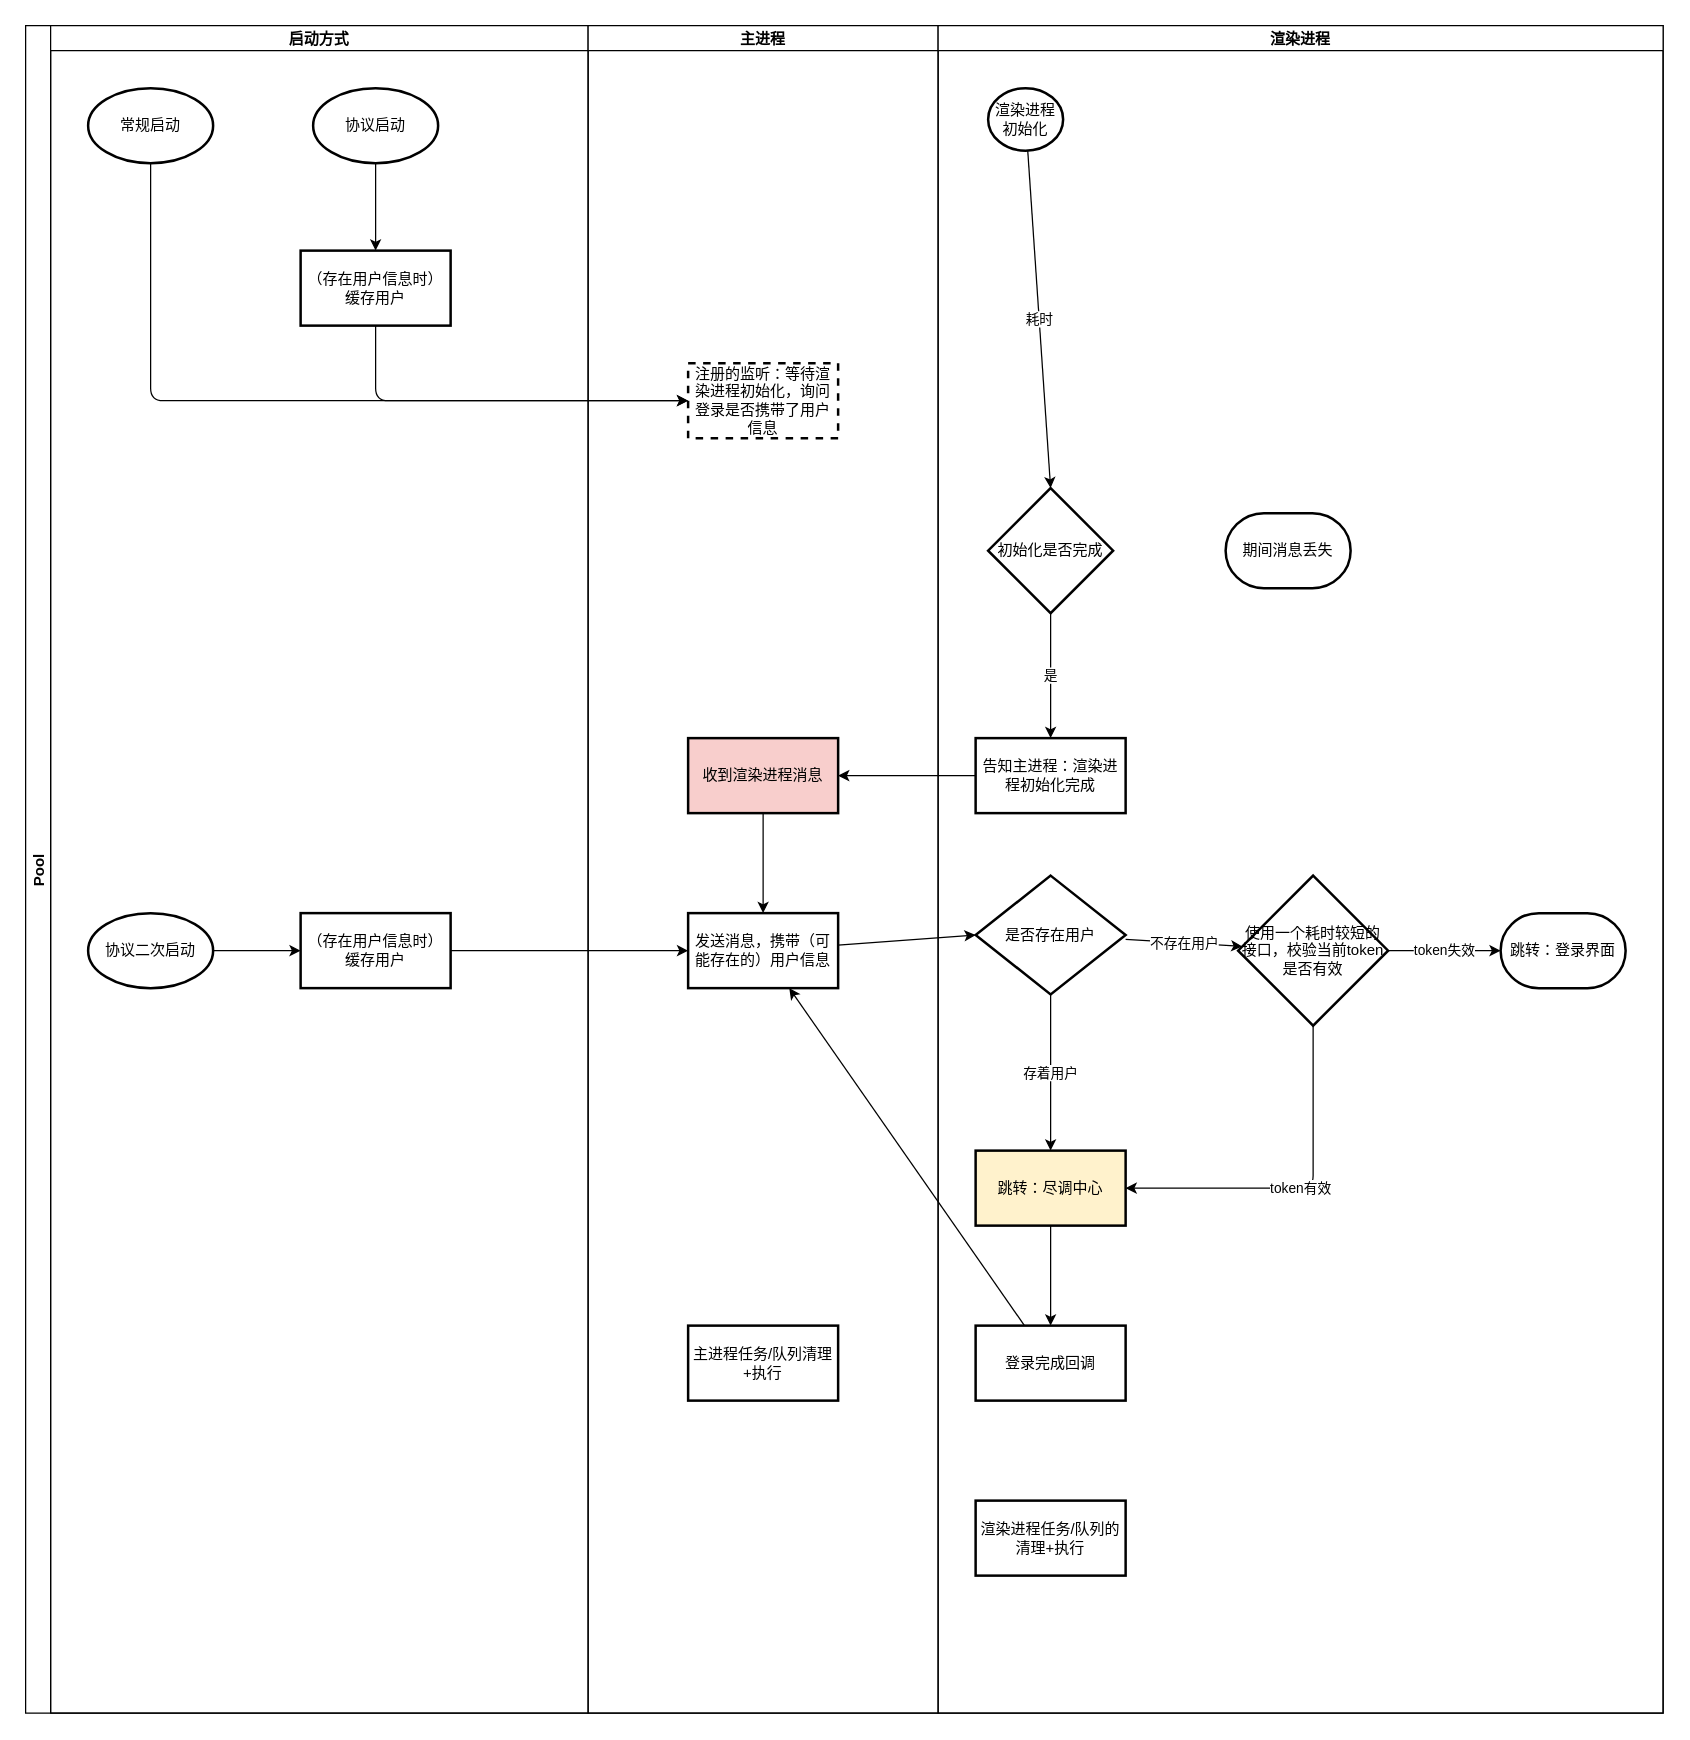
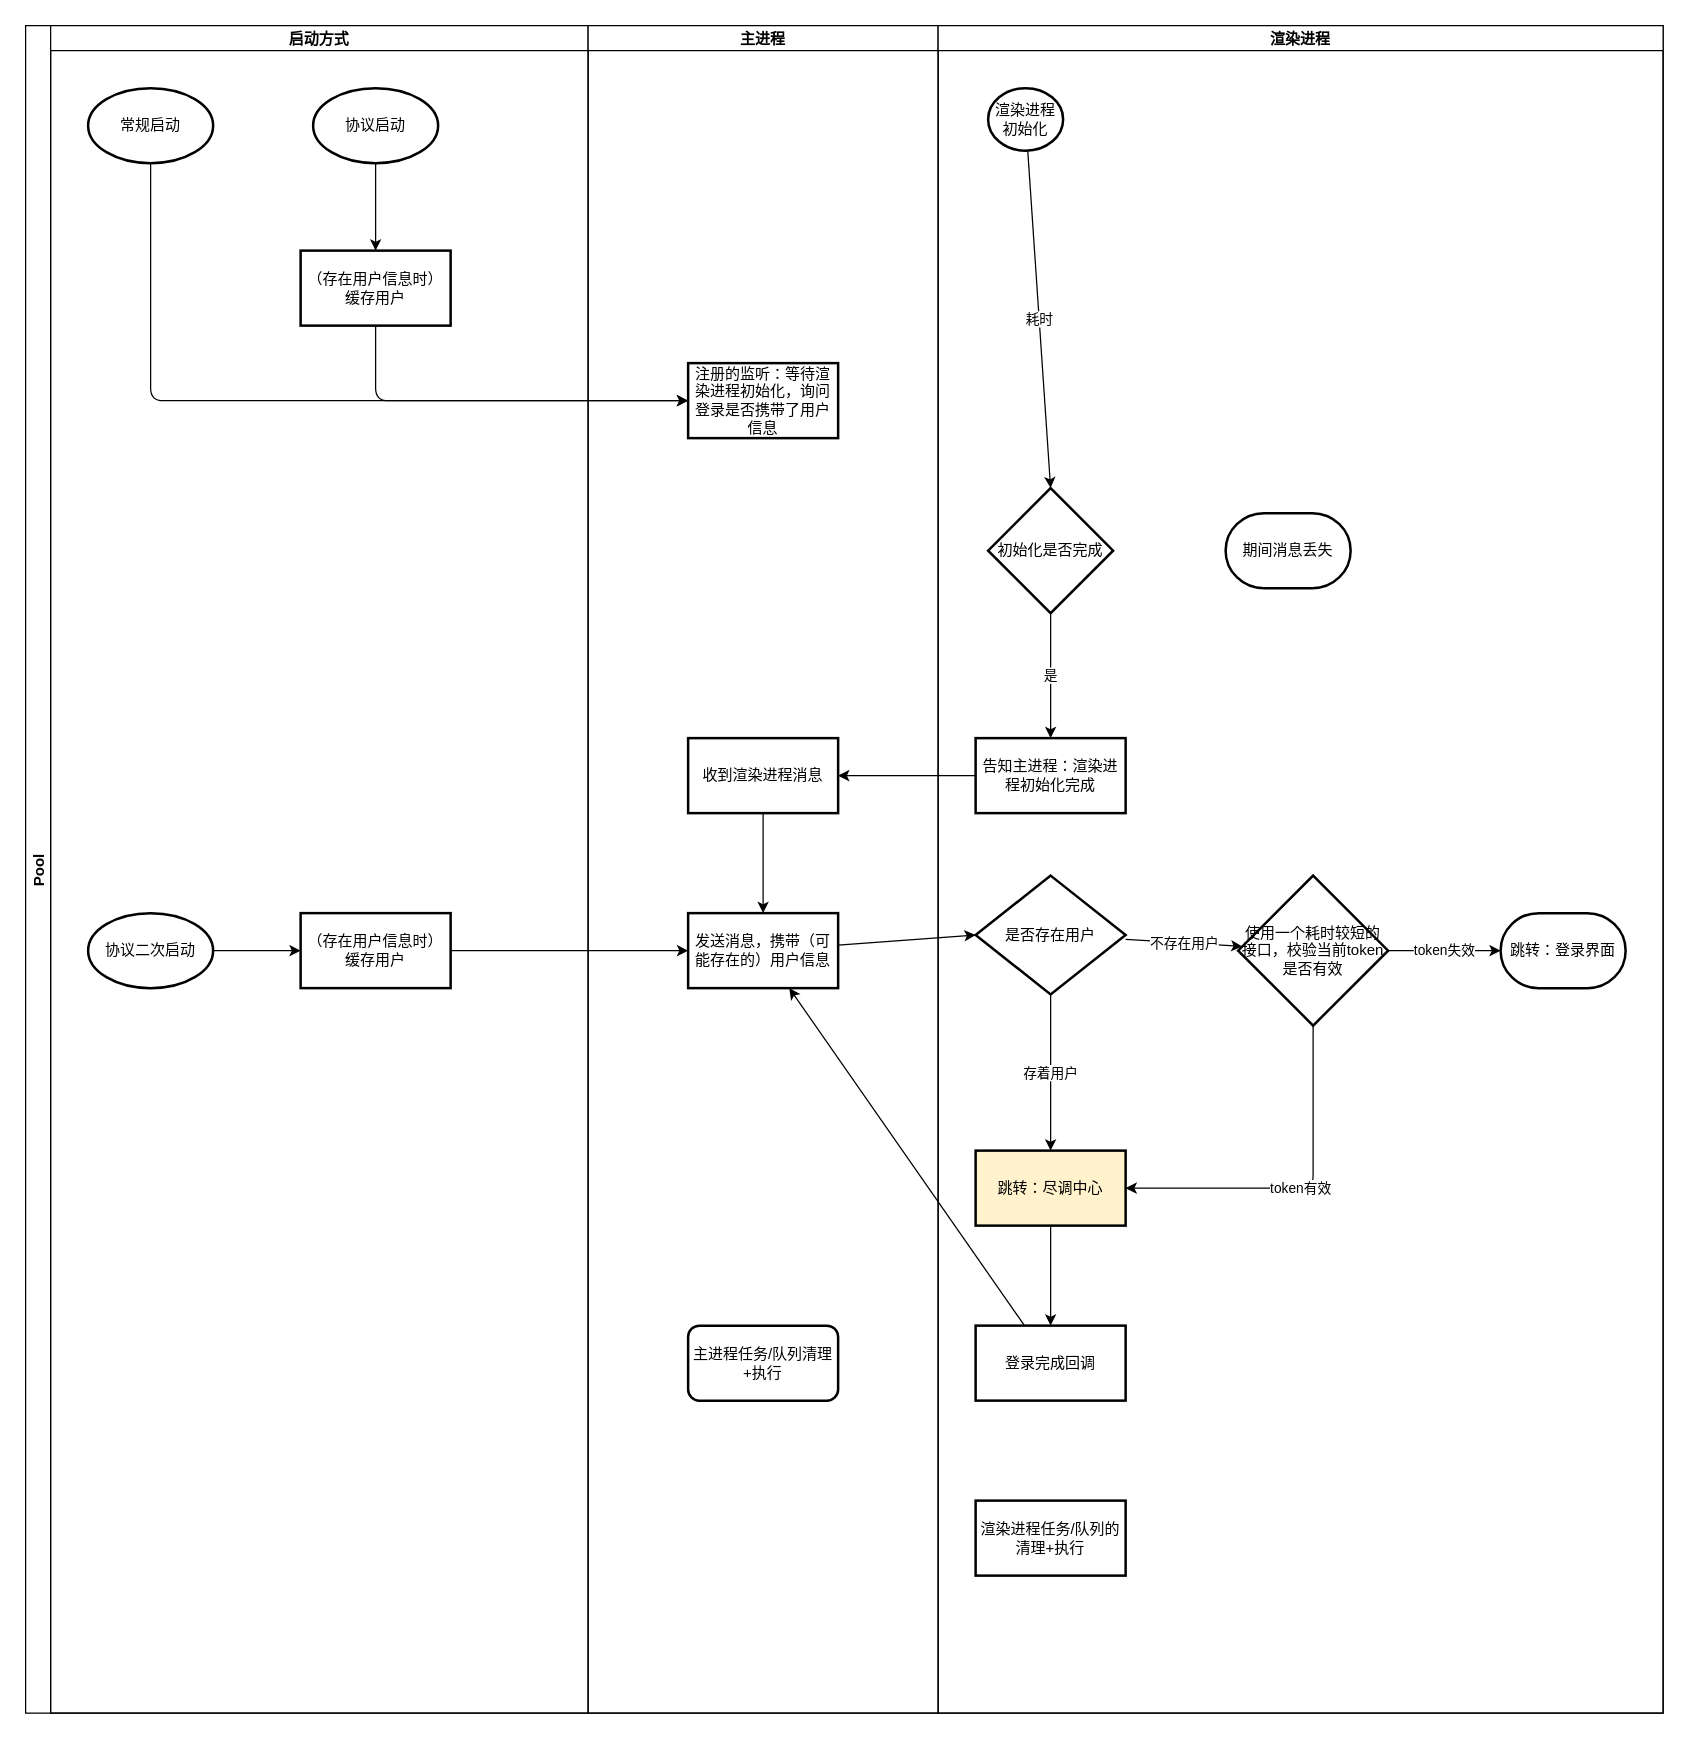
node "注册的监听：等待渲染进程初始化，询问登录是否携带了用户信息": style dashed -> solid
node "收到渲染进程消息": fillcolor #f8cecc -> #ffffff
node "主进程任务/队列清理+执行": shape rectangle -> rounded rectangle
